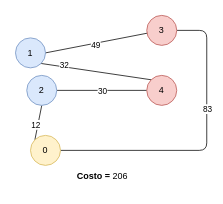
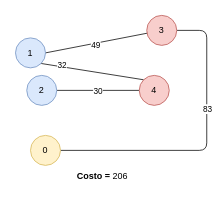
node "4": moved (162, 90) -> (154, 90)
edge "2" -- "0": removed, label "12"
